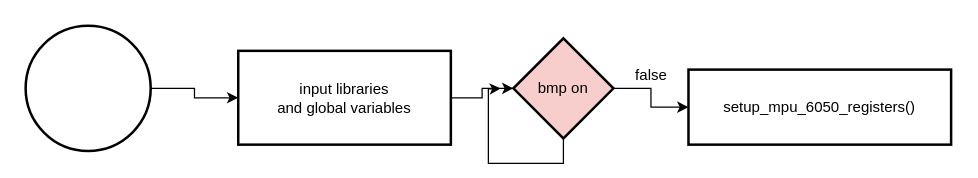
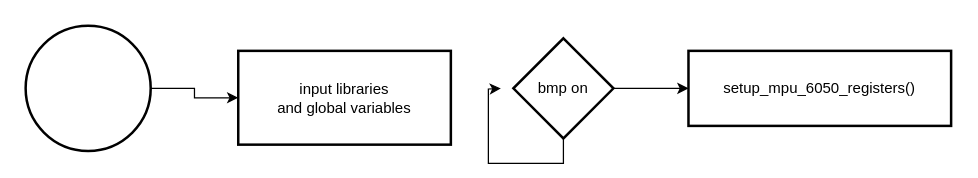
node "false": removed
node "bmp on": fillcolor #f8cecc -> #ffffff
edge "input libraries and global variables" -> "bmp on": removed
node "setup_mpu_6050_registers()": moved (819, 107) -> (819, 88)
